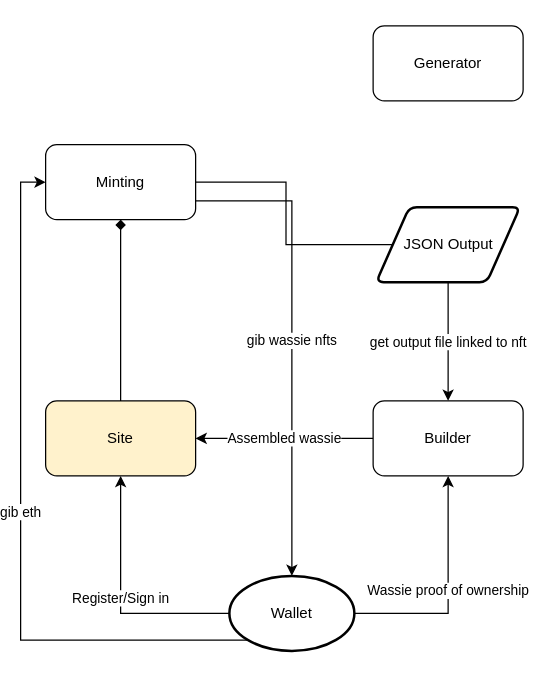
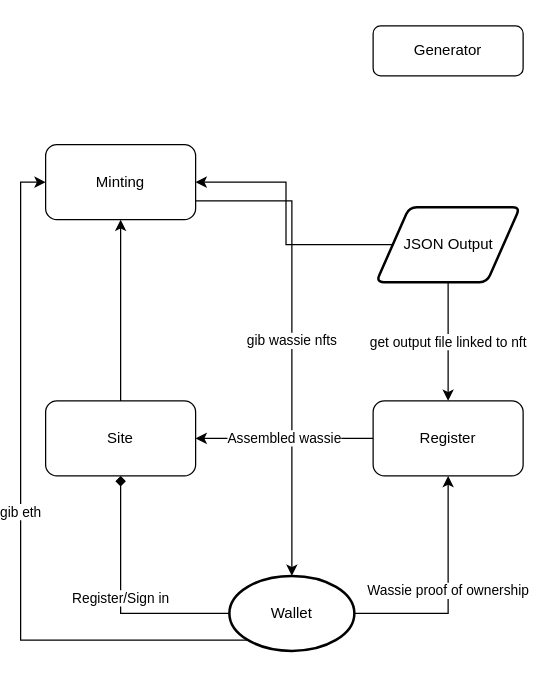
node "Generator": size 150x75 -> 150x50
edge "Minting" -- "JSON Output": arrowhead none -> classic
edge "Site" -> "Minting": arrowhead diamond -> classic
node "Site": fillcolor #fff2cc -> #ffffff
node "Builder": label "Builder" -> "Register"
edge "Wallet" -> "Site": arrowhead classic -> diamond
